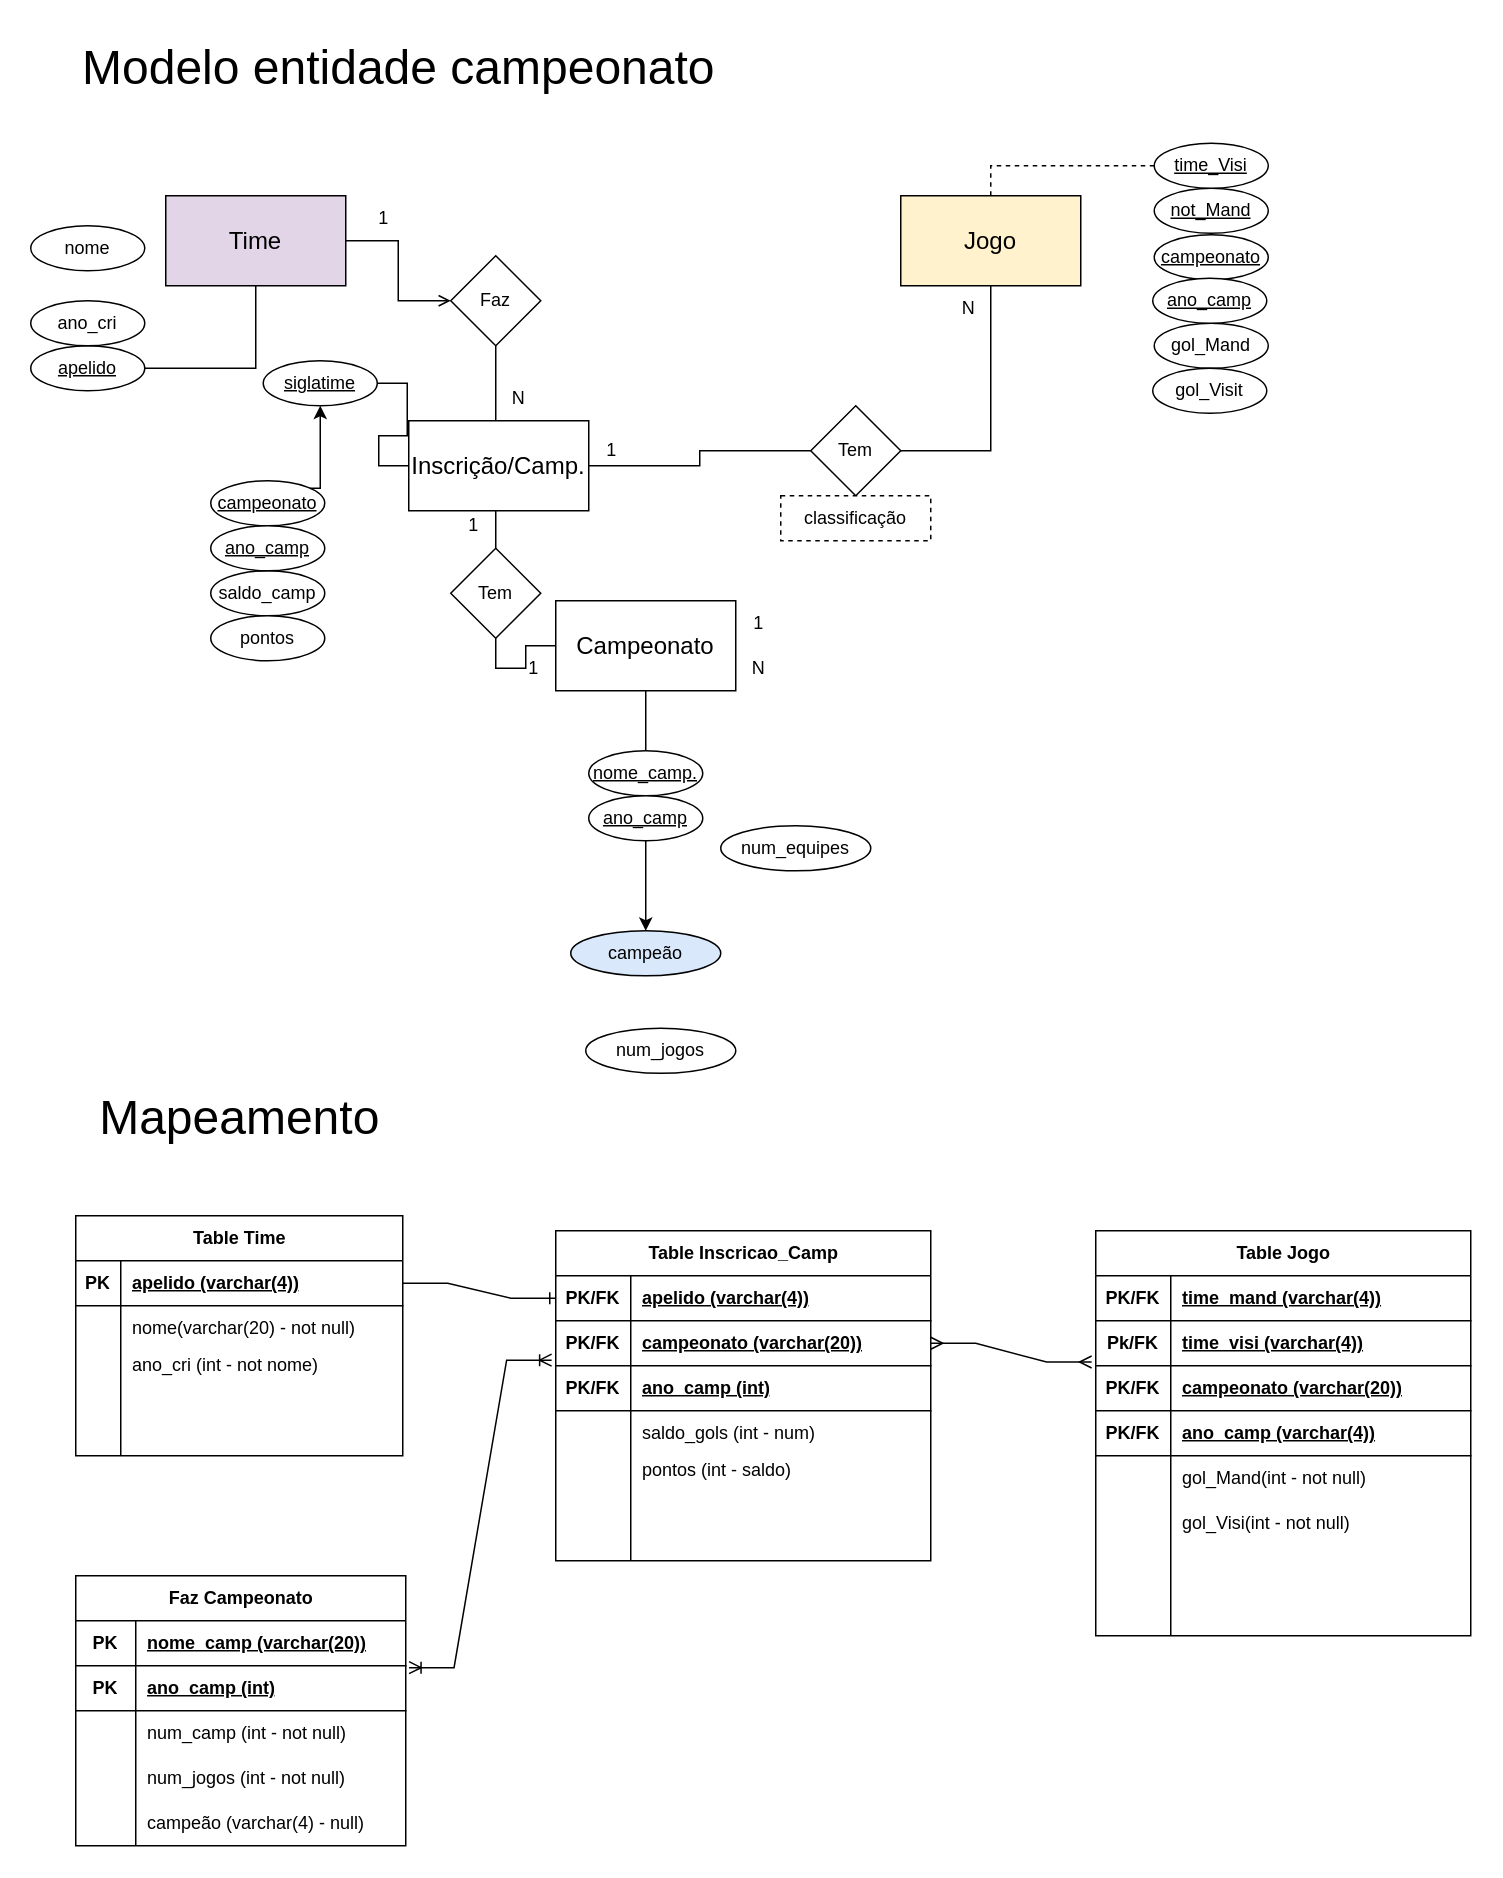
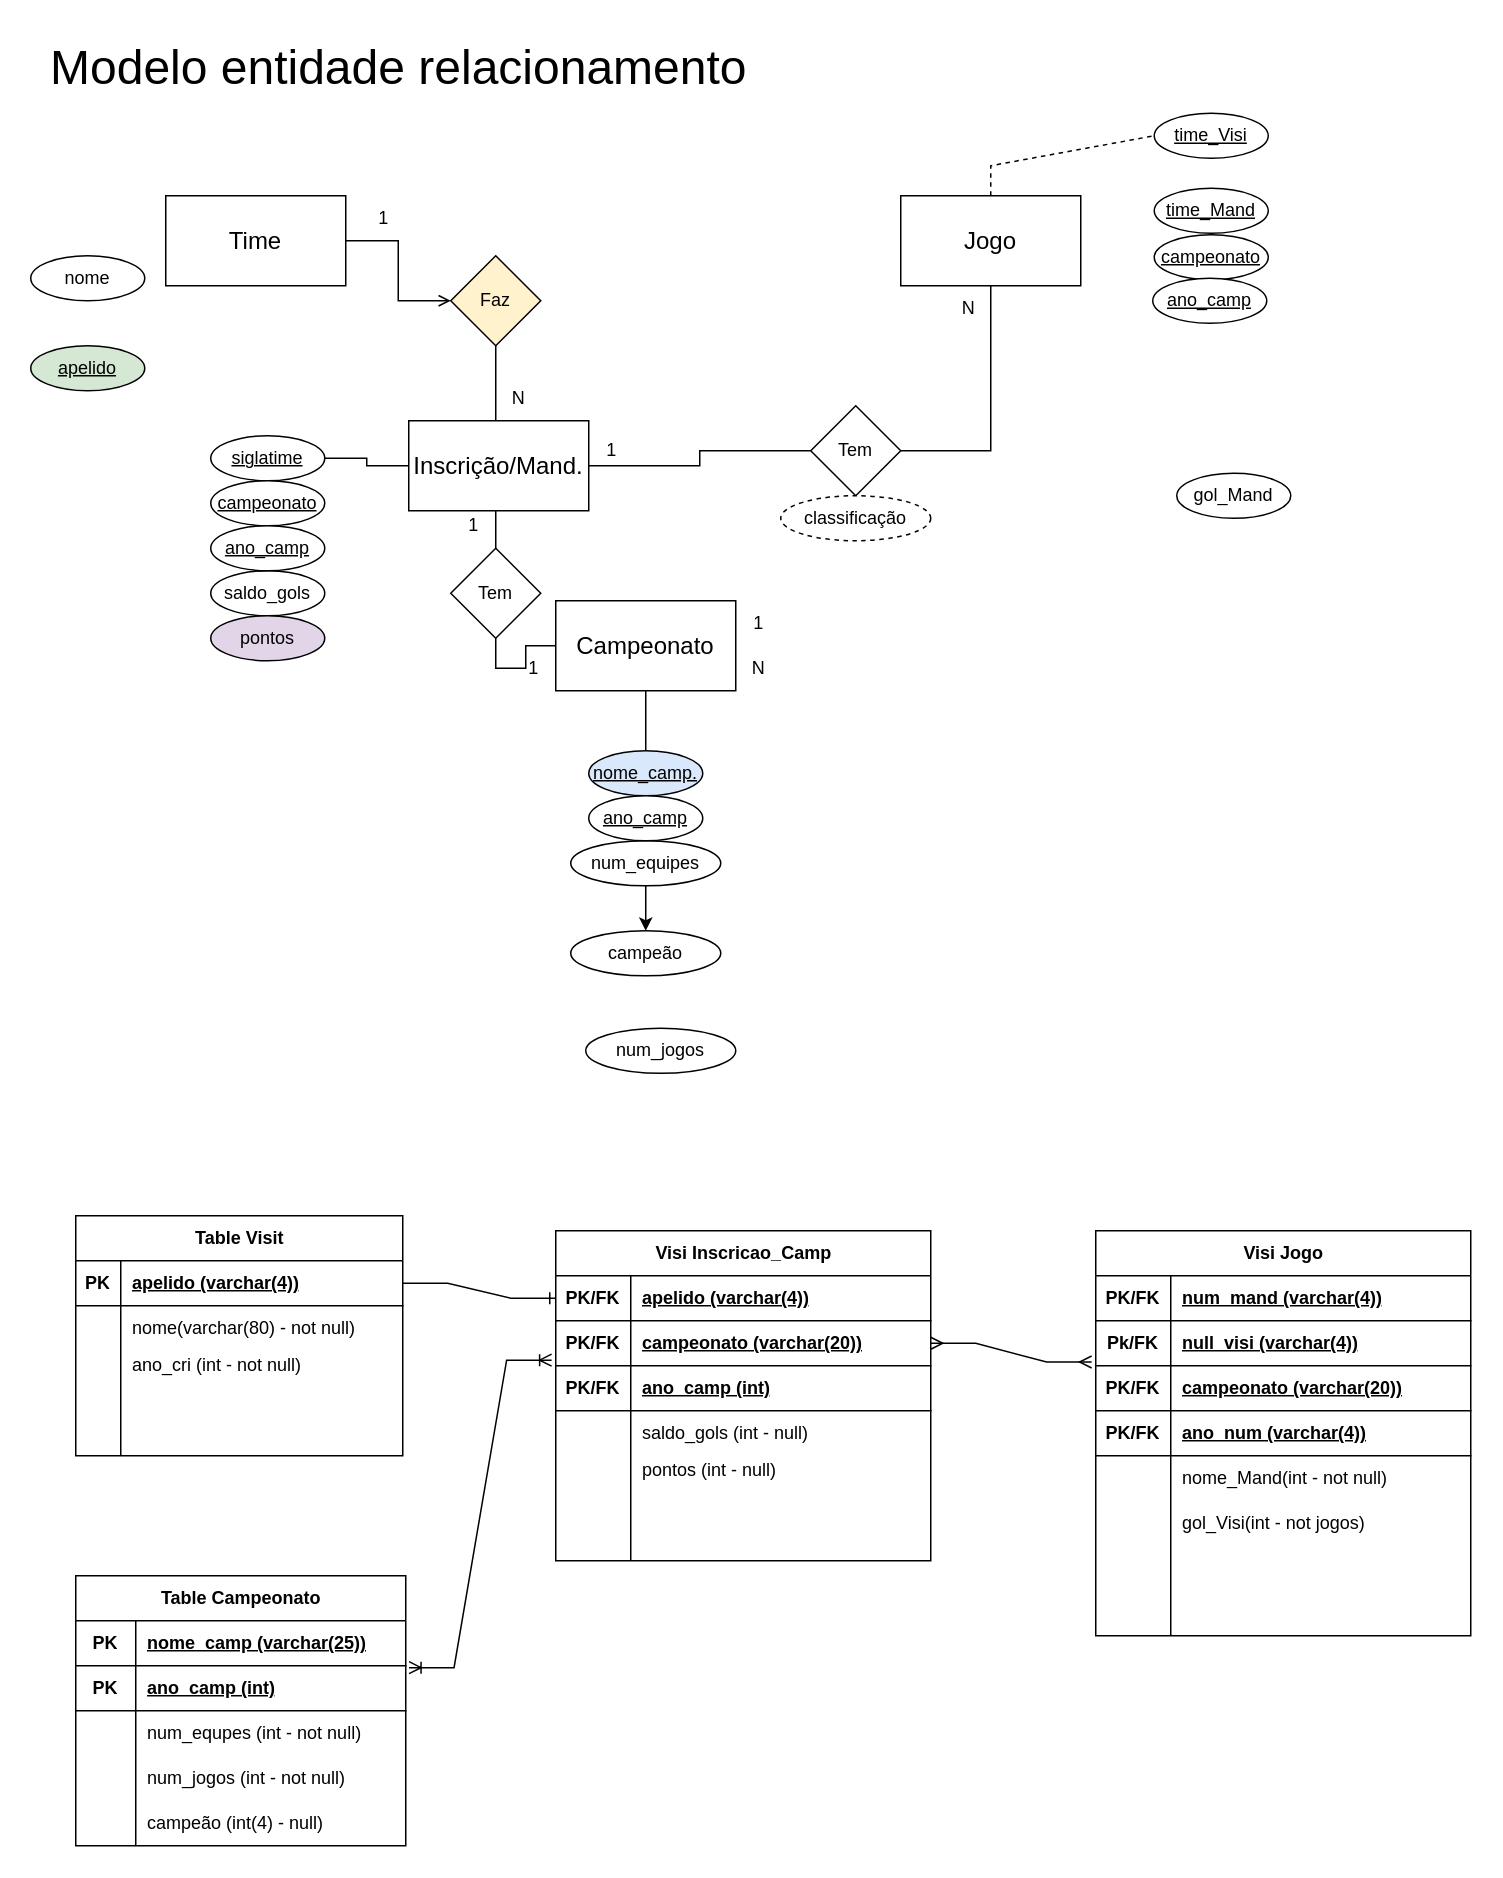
node "Modelo entidade campeonato": label "Modelo entidade campeonato" -> "Modelo entidade relacionamento"
node "time_Visi": moved (1211, 166) -> (1211, 136)
node "not_Mand": label "not_Mand" -> "time_Mand"
node "Time": fillcolor #e1d5e7 -> #ffffff
node "Jogo": fillcolor #fff2cc -> #ffffff
node "nome": moved (88, 248) -> (88, 278)
node "Faz": fillcolor #ffffff -> #fff2cc
node "ano_cri": removed
node "gol_Mand": moved (1211, 346) -> (1234, 496)
node "apelido": fillcolor #ffffff -> #d5e8d4
edge "Time" -- "apelido": removed
node "siglatime": moved (320, 383) -> (268, 458)
node "gol_Visit": removed
node "Inscrição/Camp.": label "Inscrição/Camp." -> "Inscrição/Mand."
node "classificação": shape rectangle -> ellipse
node "saldo_camp": label "saldo_camp" -> "saldo_gols"
node "pontos": fillcolor #ffffff -> #e1d5e7
node "nome_camp.": fillcolor #ffffff -> #dae8fc
node "num_equipes": moved (796, 848) -> (646, 863)
node "campeão": fillcolor #dae8fc -> #ffffff
node "Mapeamento": removed
node "Table Time": label "Table Time" -> "Table Visit"
node "Table Inscricao_Camp": label "Table Inscricao_Camp" -> "Visi Inscricao_Camp"
node "Table Jogo": label "Table Jogo" -> "Visi Jogo"
node "time_mand (varchar(4))": label "time_mand (varchar(4))" -> "num_mand (varchar(4))"
node "nome(varchar(20) - not null)": label "nome(varchar(20) - not null)" -> "nome(varchar(80) - not null)"
node "time_visi (varchar(4))": label "time_visi (varchar(4))" -> "null_visi (varchar(4))"
node "ano_cri (int - not nome)": label "ano_cri (int - not nome)" -> "ano_cri (int - not null)"
node "saldo_gols (int - num)": label "saldo_gols (int - num)" -> "saldo_gols (int - null)"
node "ano_camp (varchar(4))": label "ano_camp (varchar(4))" -> "ano_num (varchar(4))"
node "pontos (int - saldo)": label "pontos (int - saldo)" -> "pontos (int - null)"
node "gol_Mand(int - not null)": label "gol_Mand(int - not null)" -> "nome_Mand(int - not null)"
node "gol_Visi(int - not null)": label "gol_Visi(int - not null)" -> "gol_Visi(int - not jogos)"
node "Faz Campeonato": label "Faz Campeonato" -> "Table Campeonato"
node "nome_camp (varchar(20))": label "nome_camp (varchar(20))" -> "nome_camp (varchar(25))"
node "num_camp (int - not null)": label "num_camp (int - not null)" -> "num_equpes (int - not null)"
node "campeão (varchar(4) - null)": label "campeão (varchar(4) - null)" -> "campeão (int(4) - null)"
